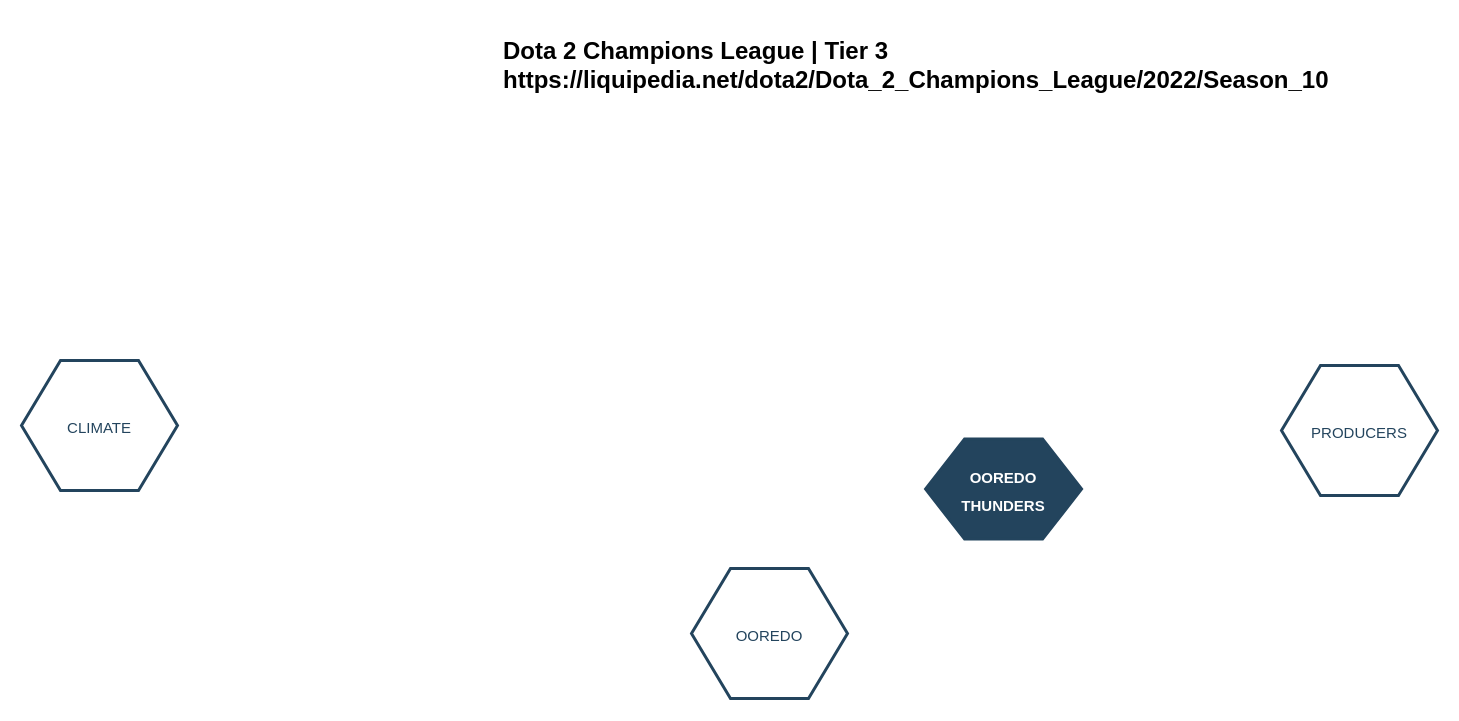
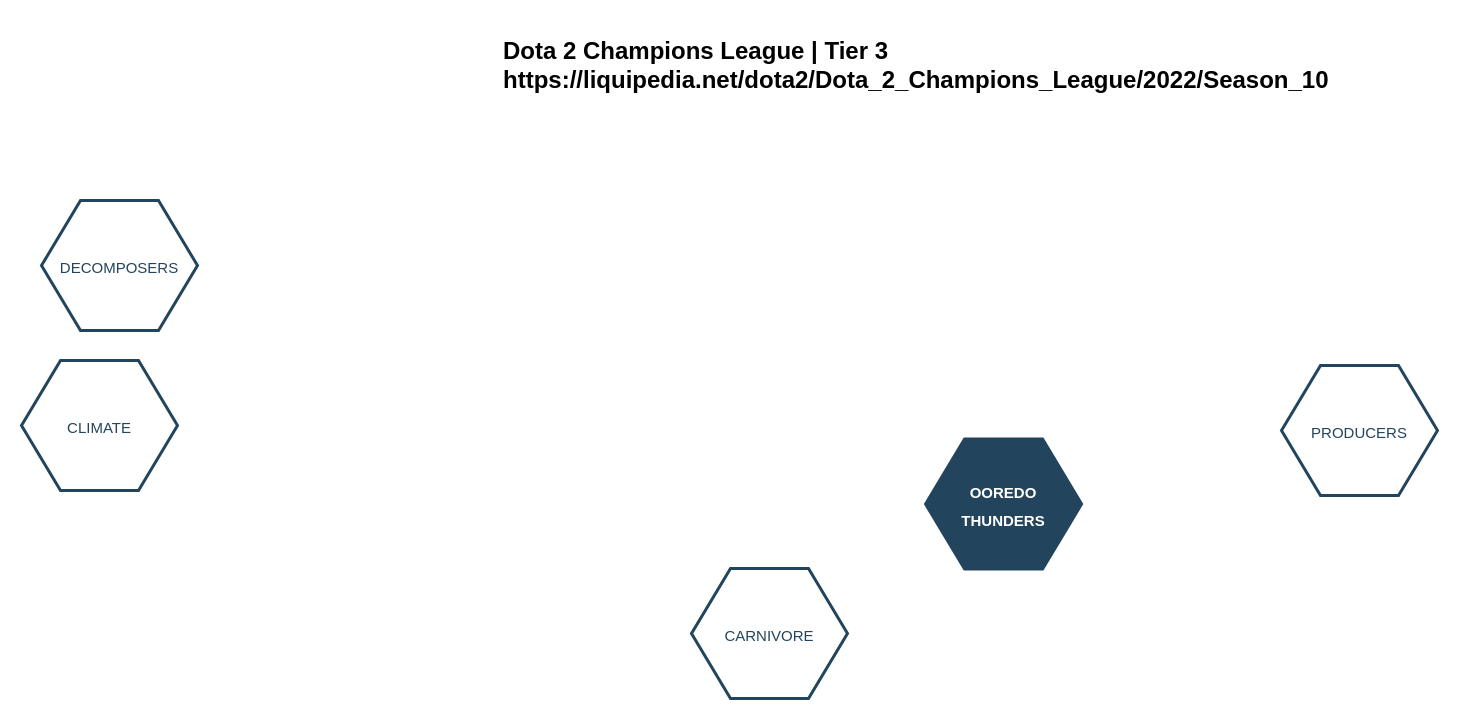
node "DECOMPOSERS": added
node "OOREDO THUNDERS": size 156x100 -> 156x130
node "OOREDO": label "OOREDO" -> "CARNIVORE"
